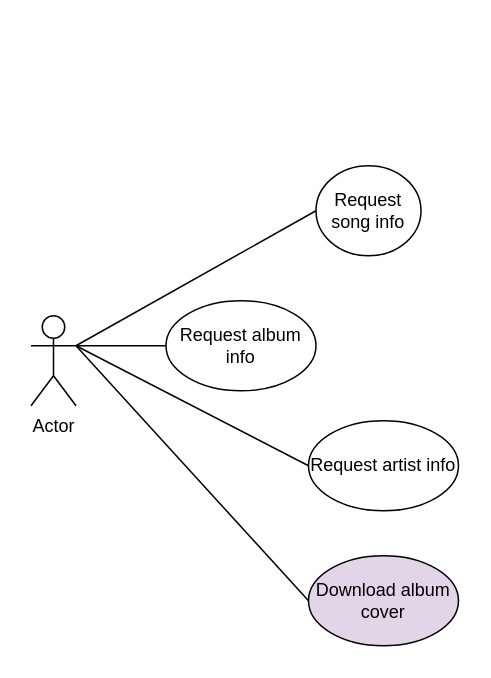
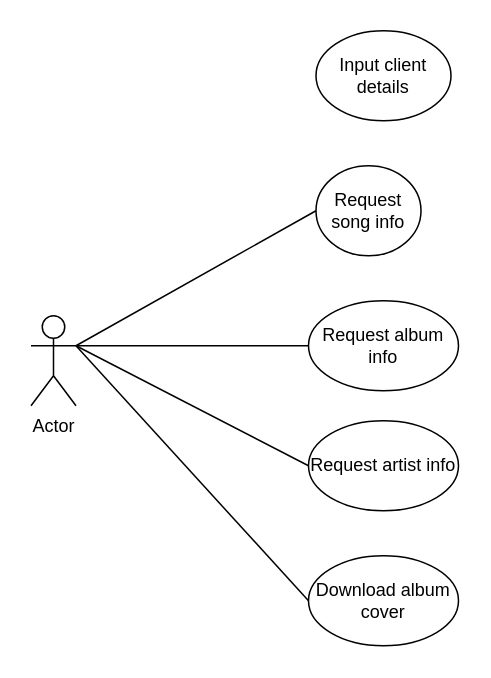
node "Input client details": added
node "Request album info": moved (241, 346) -> (383, 346)
node "Download album cover": fillcolor #e1d5e7 -> #ffffff
